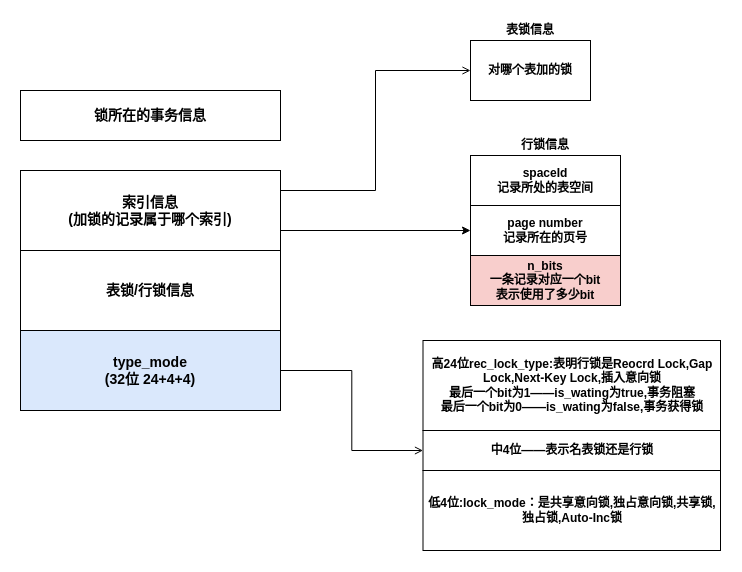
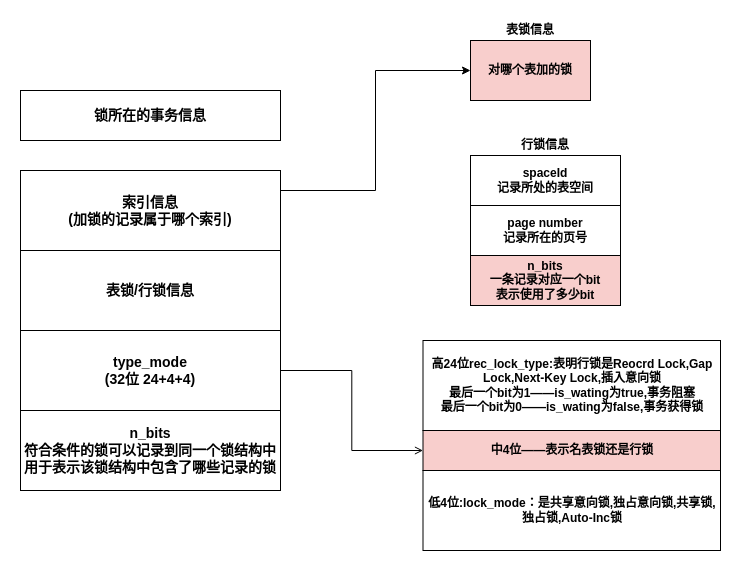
edge "索引信息 (加锁的记录属于哪个索引)" -> "对哪个表加的锁": arrowhead open -> classic
node "对哪个表加的锁": fillcolor #ffffff -> #f8cecc
edge "索引信息 (加锁的记录属于哪个索引)" -> "page number 记录所在的页号": removed
node "type_mode (32位 24+4+4)": fillcolor #dae8fc -> #ffffff
node "n_bits 符合条件的锁可以记录到同一个锁结构中 用于表示该锁结构中包含了哪些记录的锁": added
node "中4位——表示名表锁还是行锁": fillcolor #ffffff -> #f8cecc
